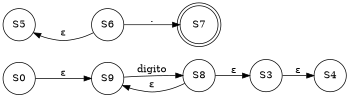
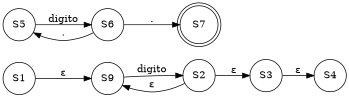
edge "S5" -> "S6": added, label "digito"
edge "S6" -> "S5": label "ε" -> "."
node "S8": label "S8" -> "S2"
node "S0": label "S0" -> "S1"
